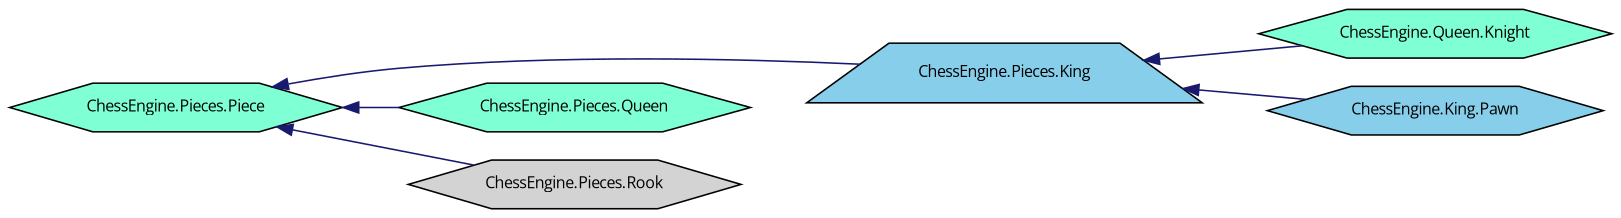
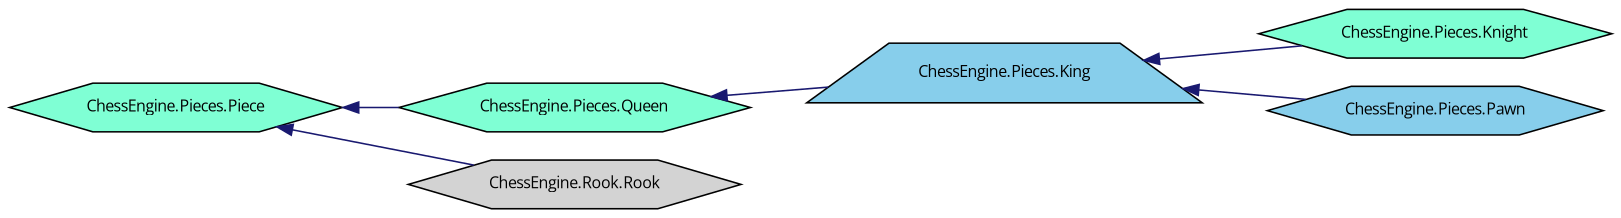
node "ChessEngine.Queen.Knight": label "ChessEngine.Queen.Knight" -> "ChessEngine.Pieces.Knight"
edge "ChessEngine.Pieces.King" -> "ChessEngine.Pieces.Piece": now "ChessEngine.Pieces.King" -> "ChessEngine.Pieces.Queen"
node "ChessEngine.King.Pawn": label "ChessEngine.King.Pawn" -> "ChessEngine.Pieces.Pawn"
node "ChessEngine.Pieces.Rook": label "ChessEngine.Pieces.Rook" -> "ChessEngine.Rook.Rook"
